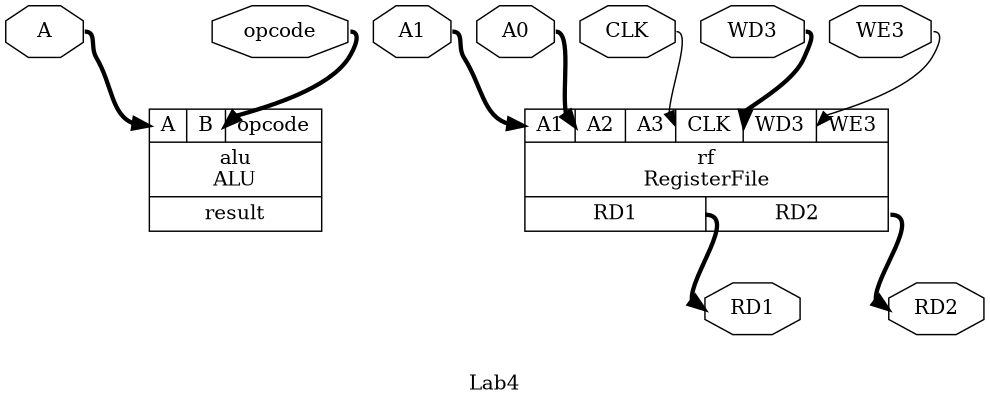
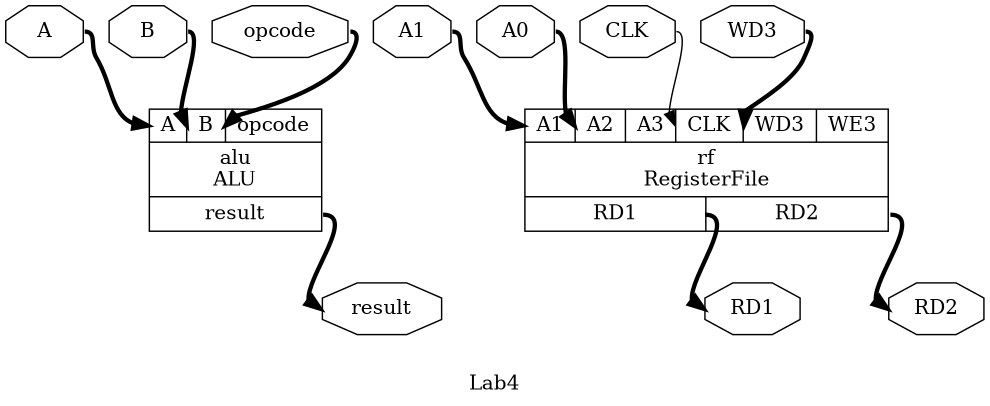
node "B": added
node "WE3": removed
node "result": added
